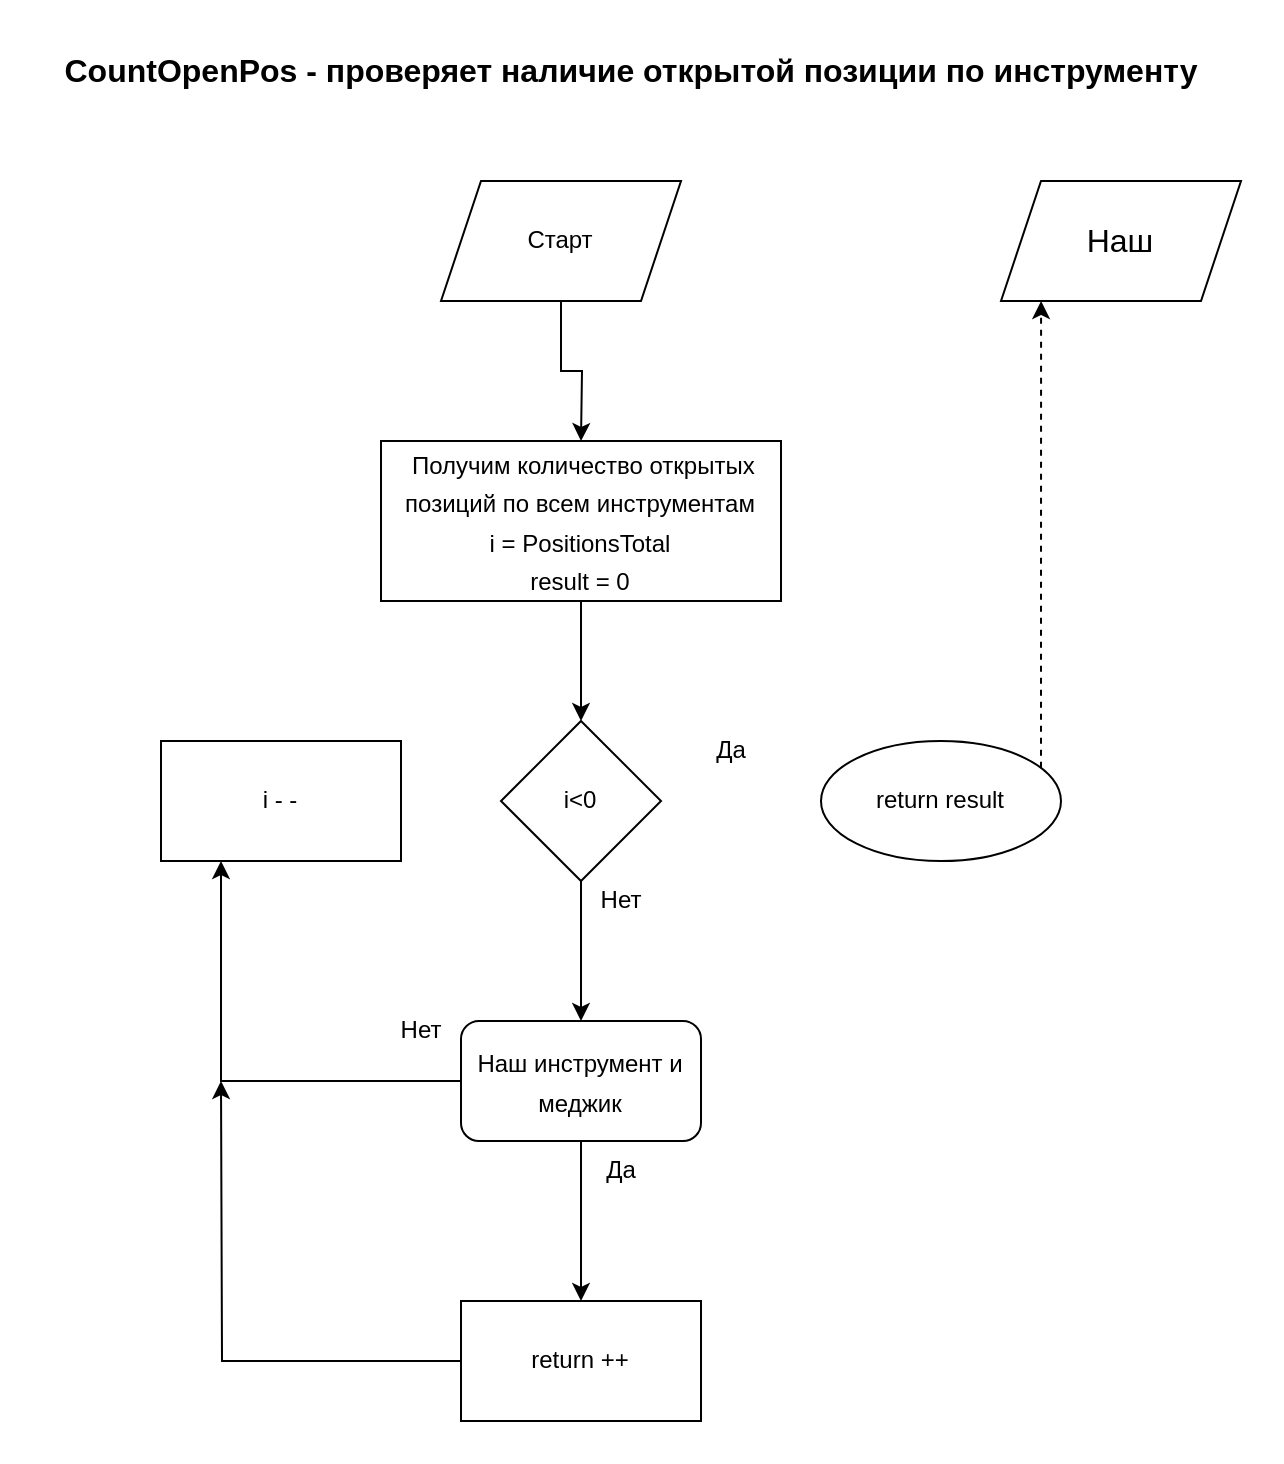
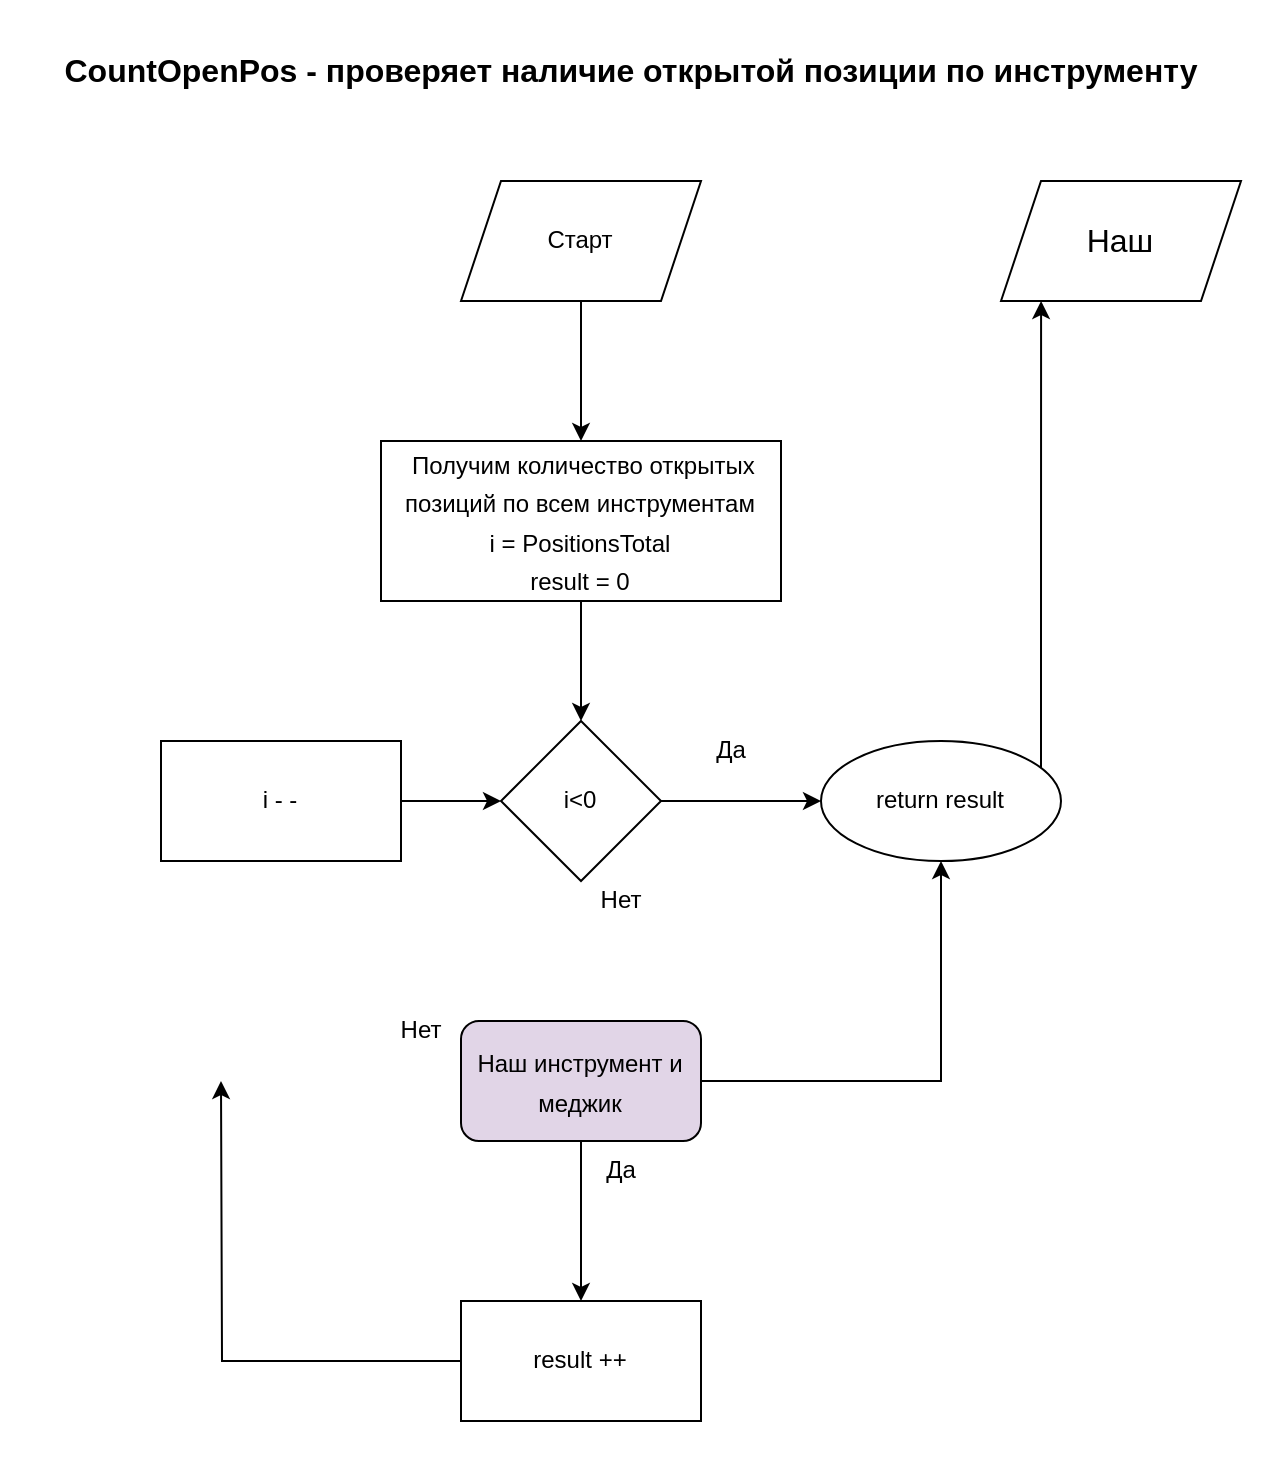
node "Старт": moved (561, 241) -> (581, 241)
edge "return result" -> "Наш": style dashed -> solid
edge "i - -" -> "i<0": added
edge "i<0" -> "return result": added
edge "i<0" -> "Наш инструмент и меджик": removed
edge "Наш инструмент и меджик" -> "i - -": now "Наш инструмент и меджик" -> "return result"
node "Наш инструмент и меджик": fillcolor #ffffff -> #e1d5e7
node "return ++": label "return ++" -> "result ++"
